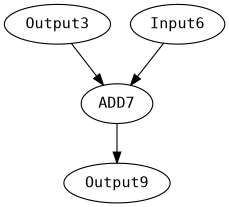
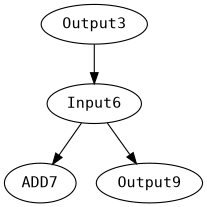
edge "Output3" -> "ADD7": now "Output3" -> "Input6"
edge "ADD7" -> "Output9": now "Input6" -> "Output9"
